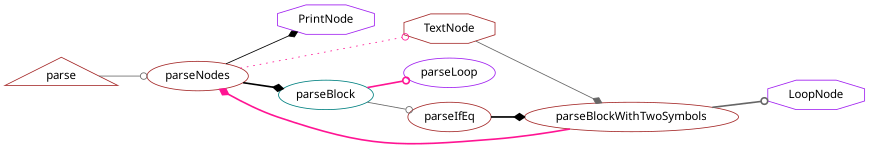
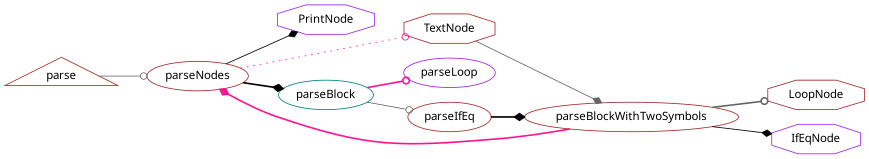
node "LoopNode": color purple -> brown
node "IfEqNode": added
